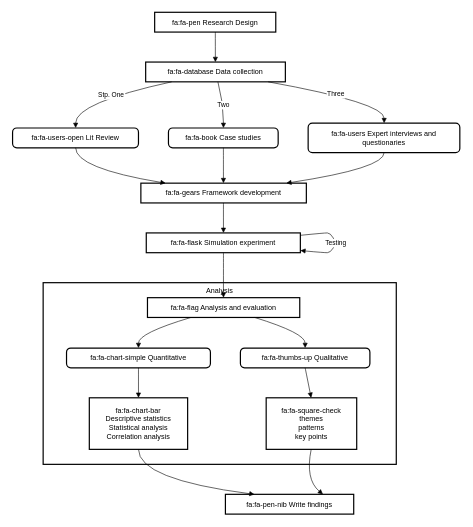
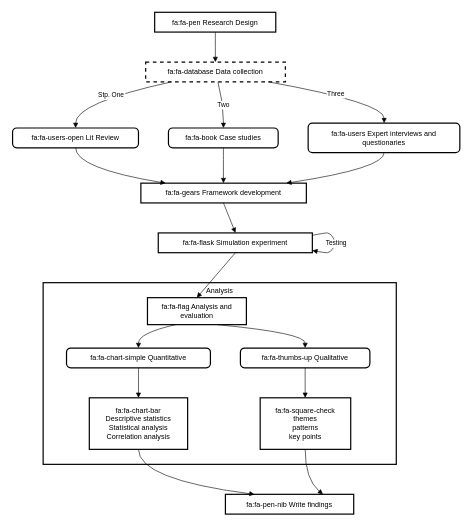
node "fa:fa-database Data collection": style solid -> dashed
node "fa:fa-flask Simulation experiment": moved (223, 243) -> (235, 243)
node "fa:fa-flag Analysis and evaluation": size 152x20 -> 99x27
node "fa:fa-square-check themes patterns key points": moved (311, 424) -> (305, 424)
